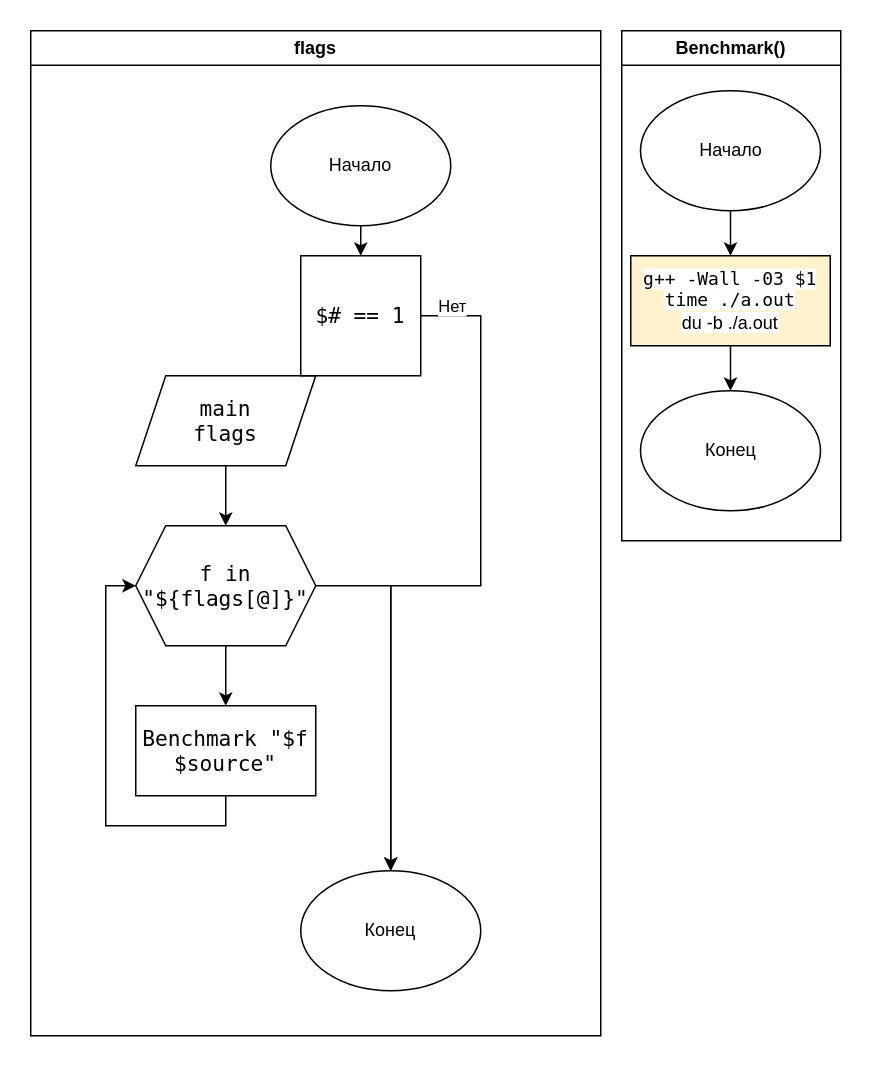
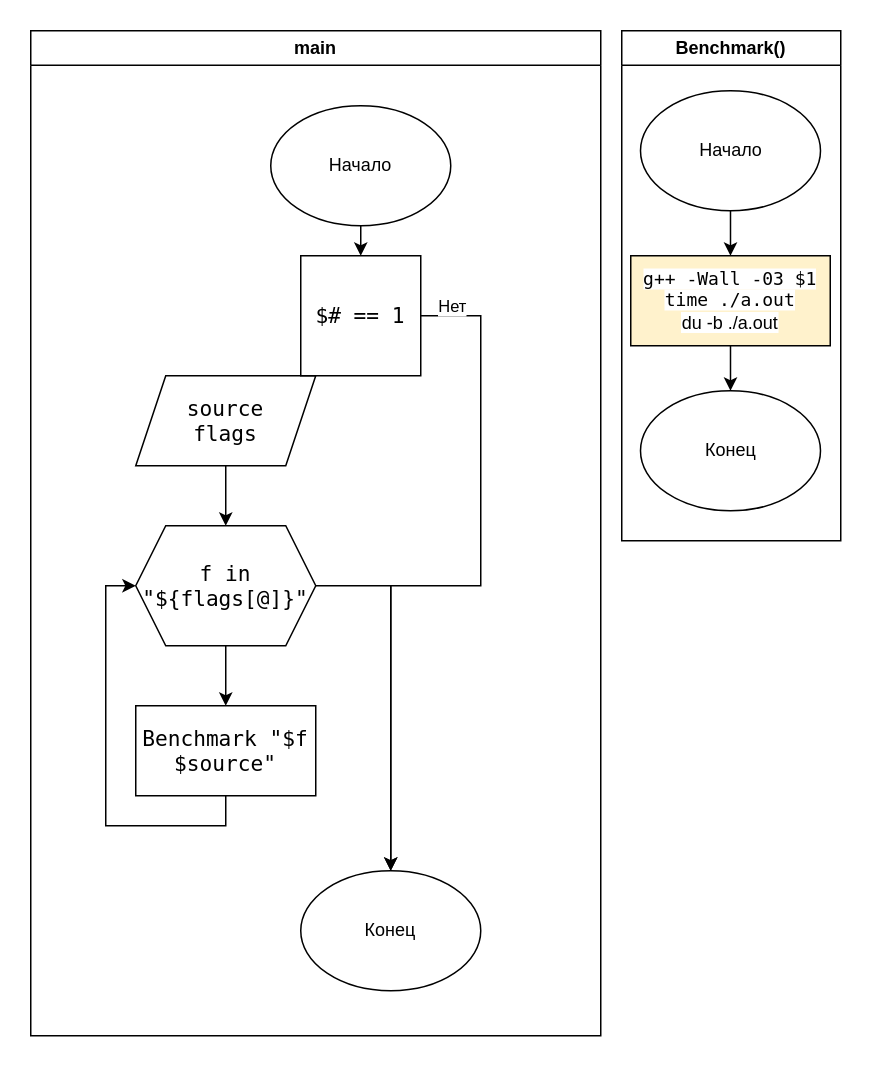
node "flags": label "flags" -> "main"
node "main flags": label "main flags" -> "source flags"
